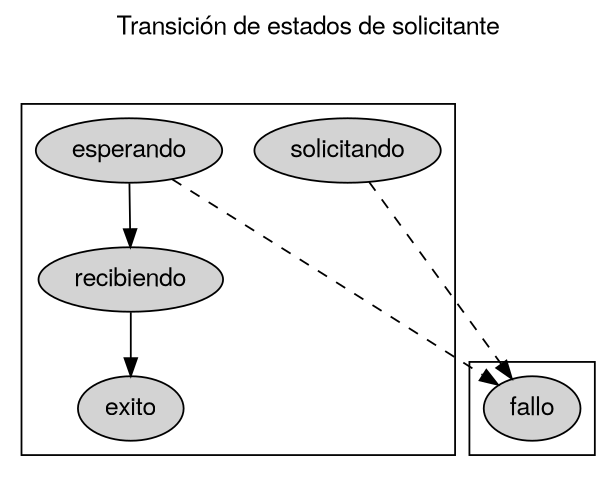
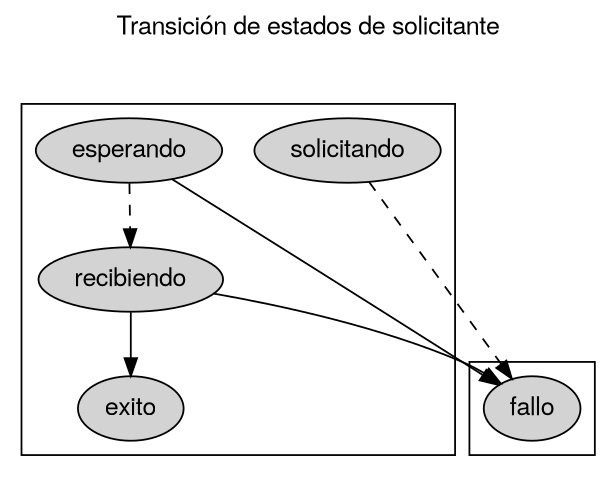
edge "esperando" -> "recibiendo": style solid -> dashed
edge "esperando" -> "fallo": style dashed -> solid
edge "recibiendo" -> "fallo": added
